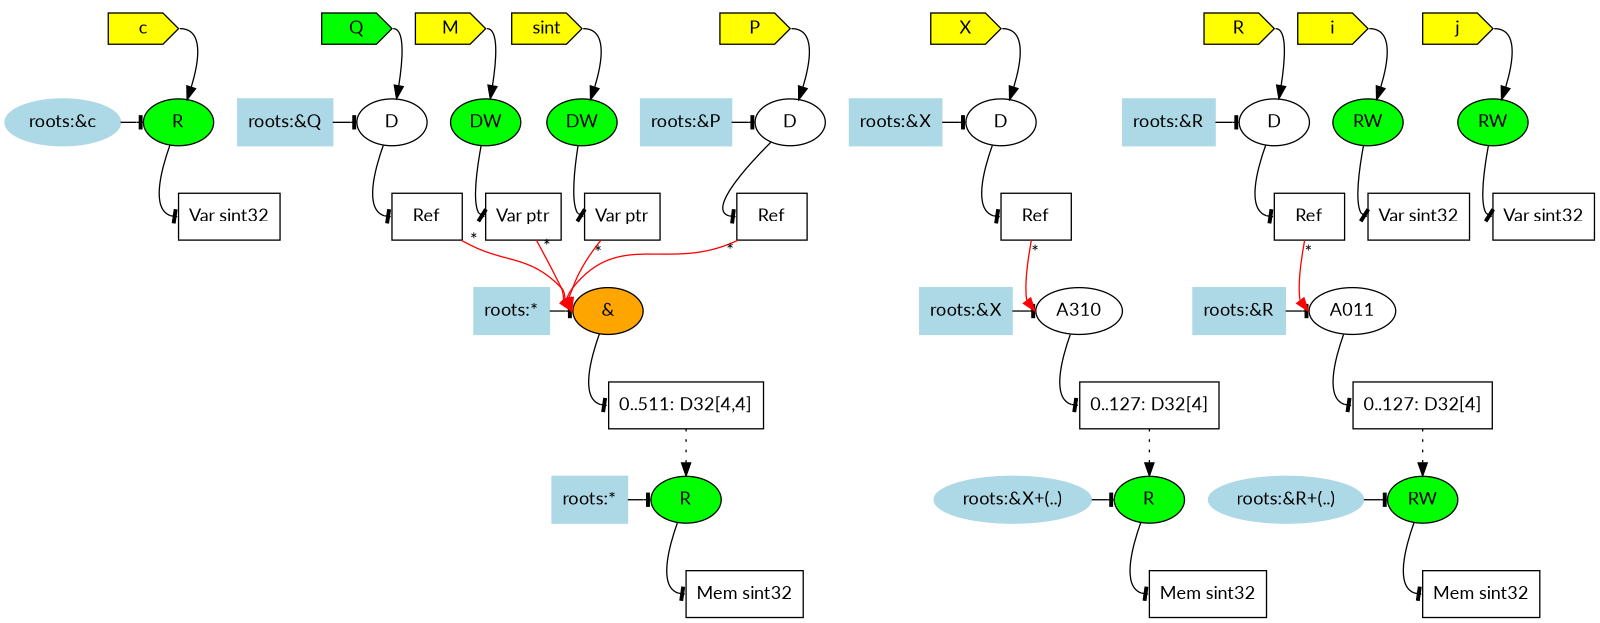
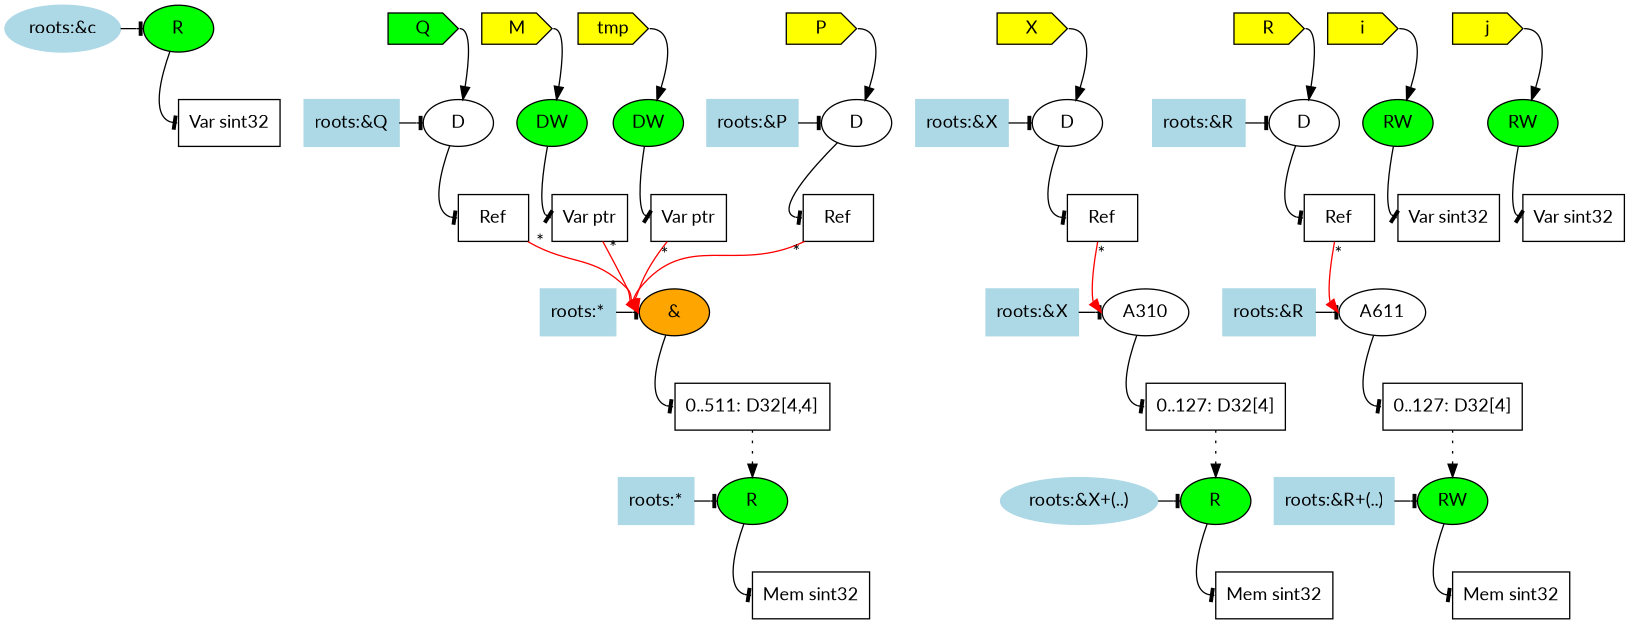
node "c": removed
node "sint": label "sint" -> "tmp"
node "A011": label "A011" -> "A611"
node "roots:&R+(..)": shape ellipse -> box
